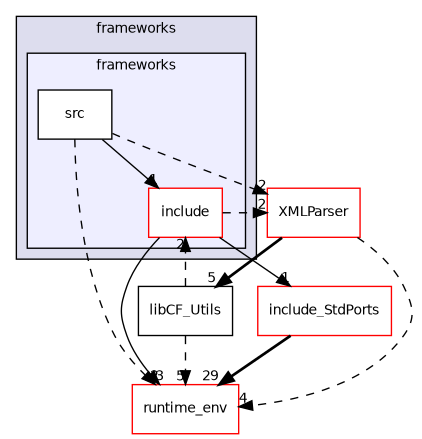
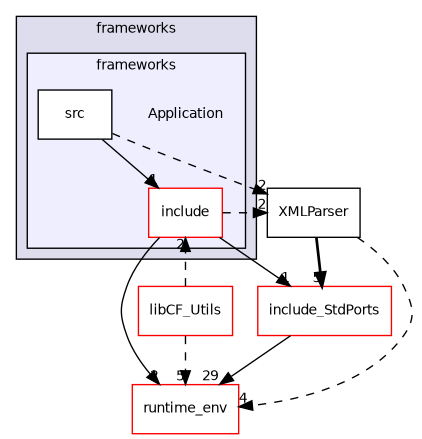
node "Application": added
node "XMLParser": color red -> black
edge "XMLParser" -> "libCF_Utils": now "XMLParser" -> "include_StdPorts"
edge "src" -> "runtime_env": removed
node "libCF_Utils": color black -> red
edge "include_StdPorts" -> "runtime_env": style bold -> solid
